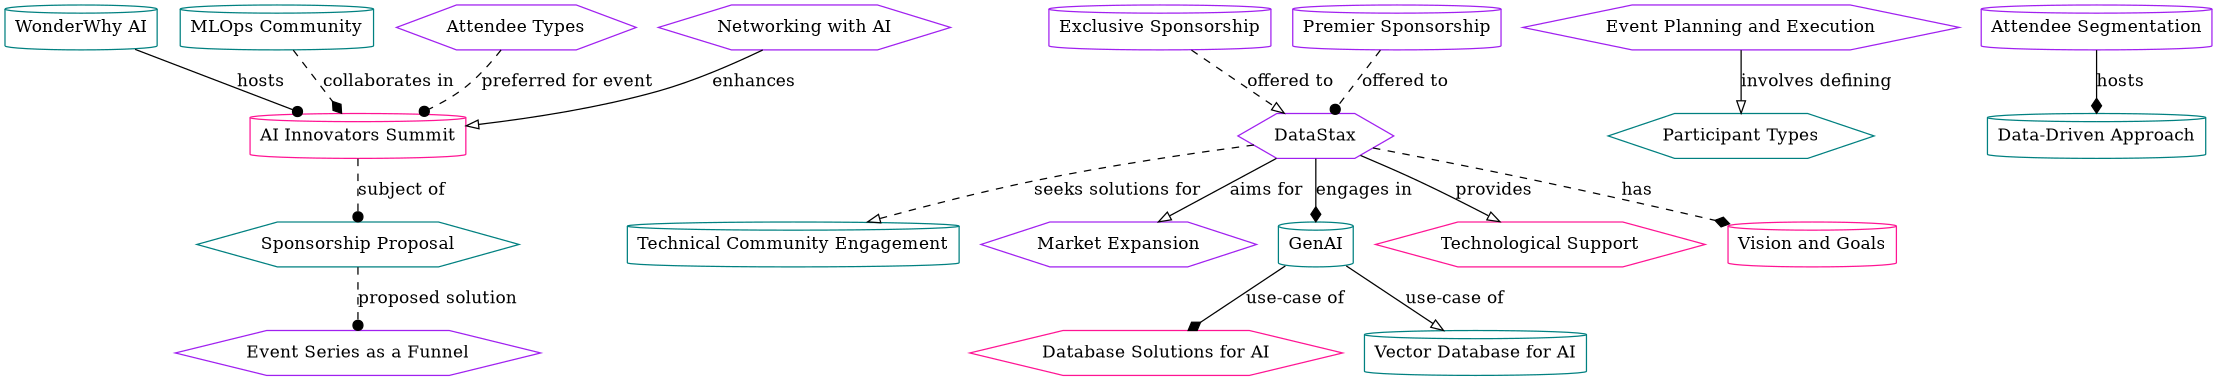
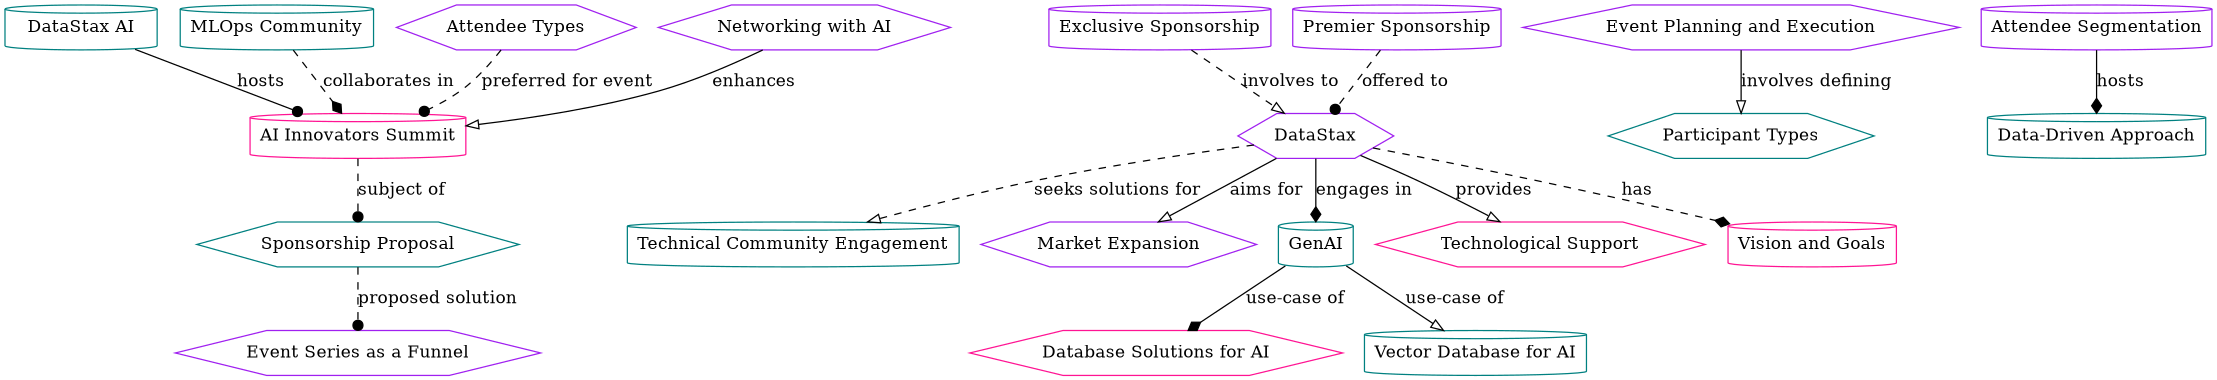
node "WonderWhy AI": label "WonderWhy AI" -> "DataStax AI"
edge "Exclusive Sponsorship" -> "DataStax": label "offered to" -> "involves to"
